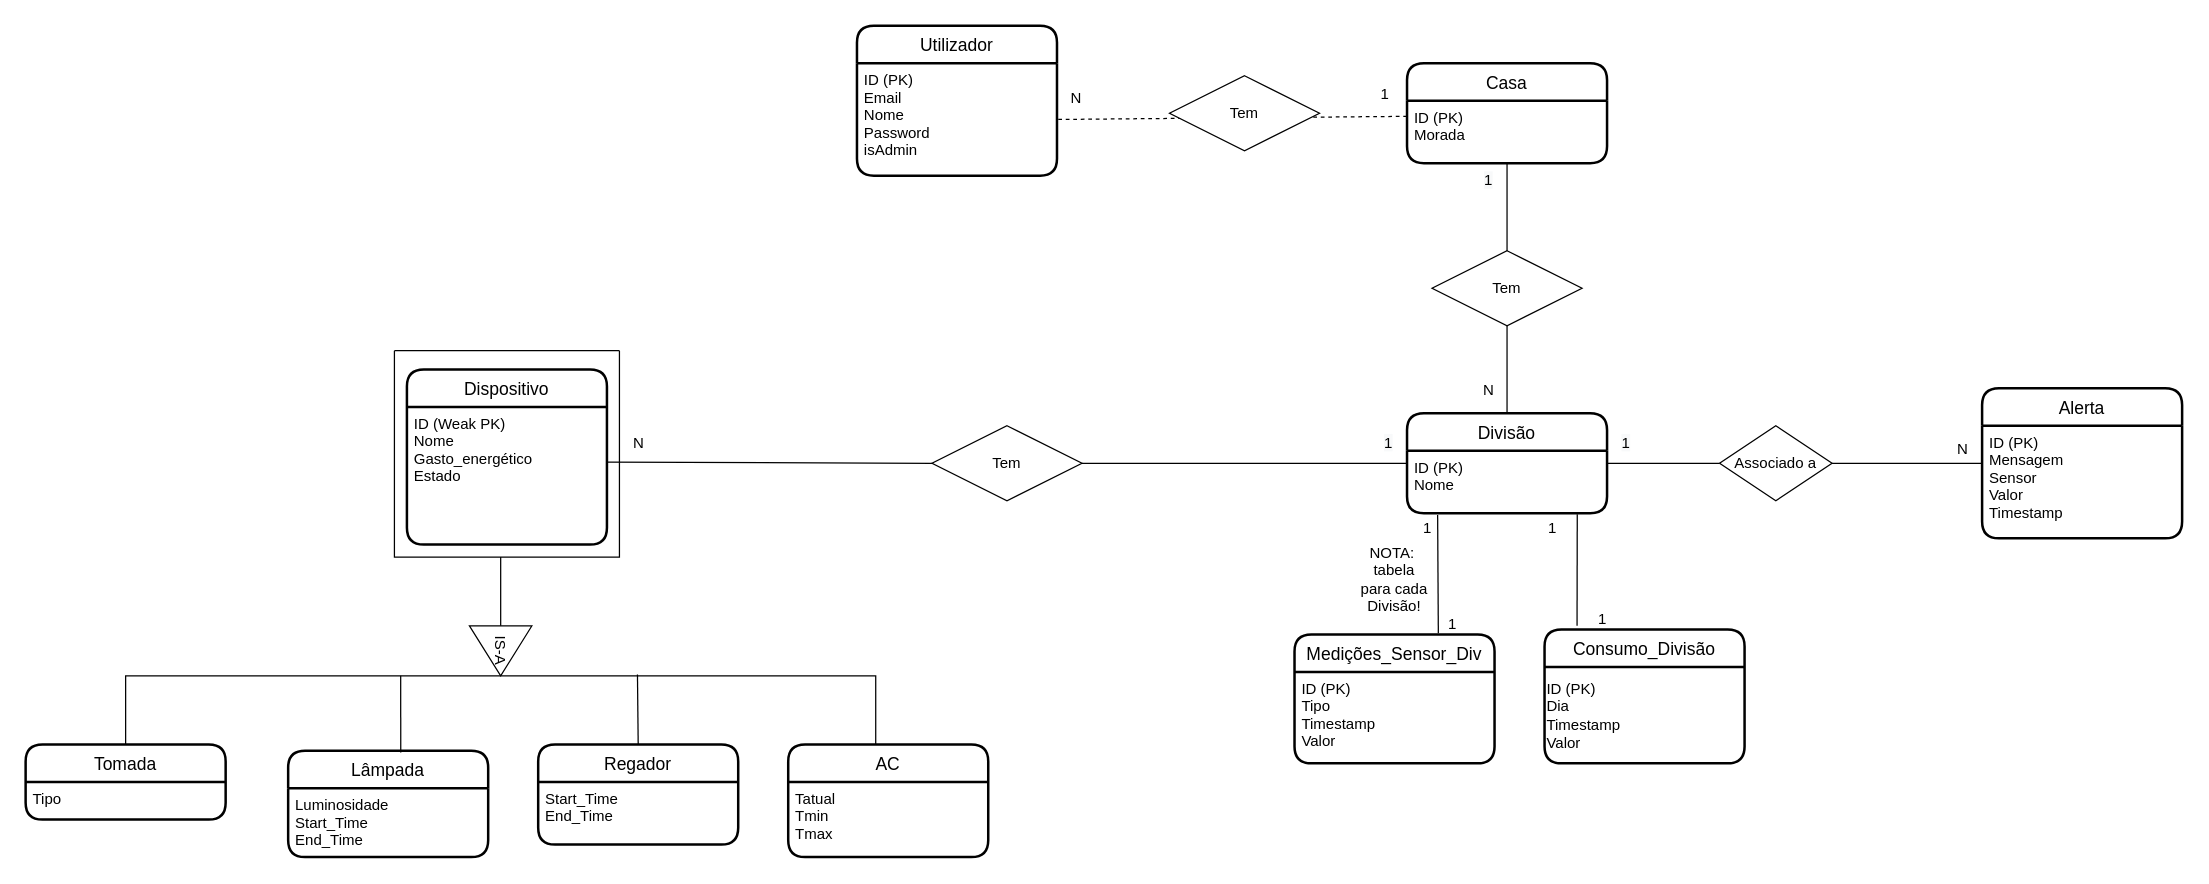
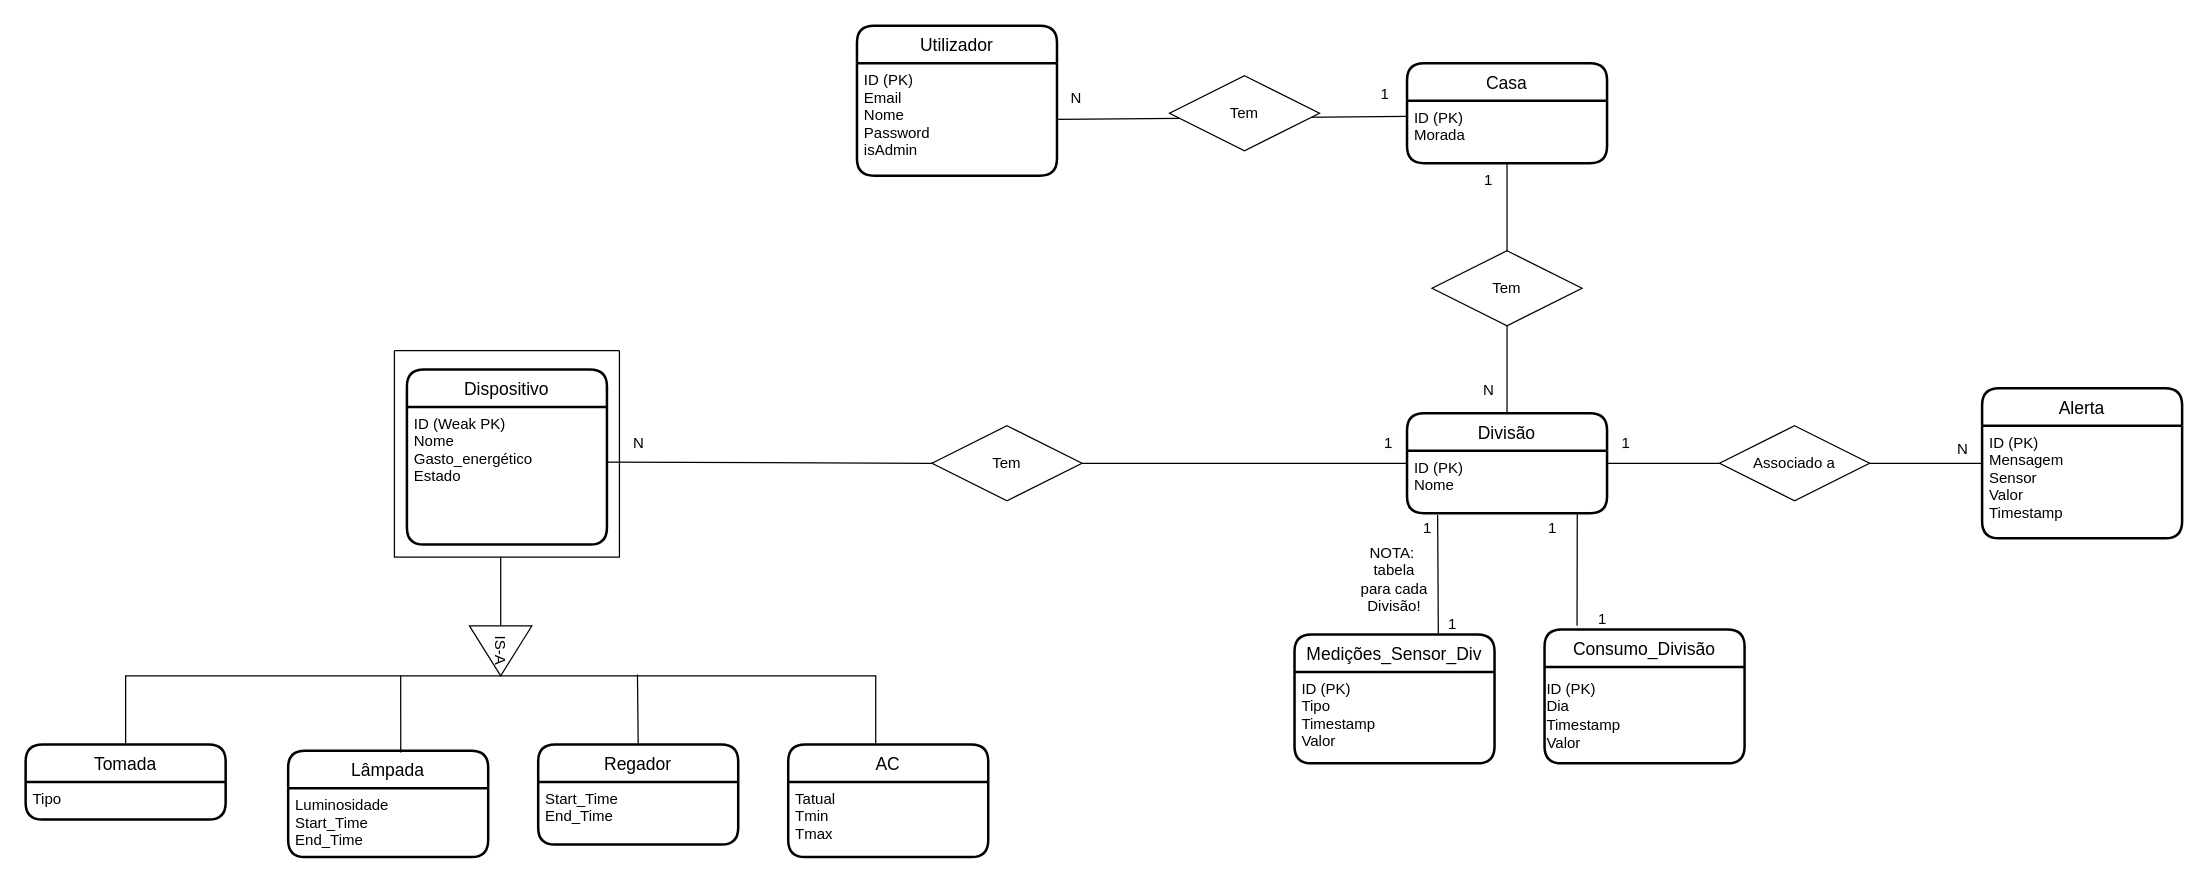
edge "ID (PK) Email Nome Password isAdmin" -- "ID (PK) Morada": style dashed -> solid
node "Associado a": size 113x75 -> 150x75
